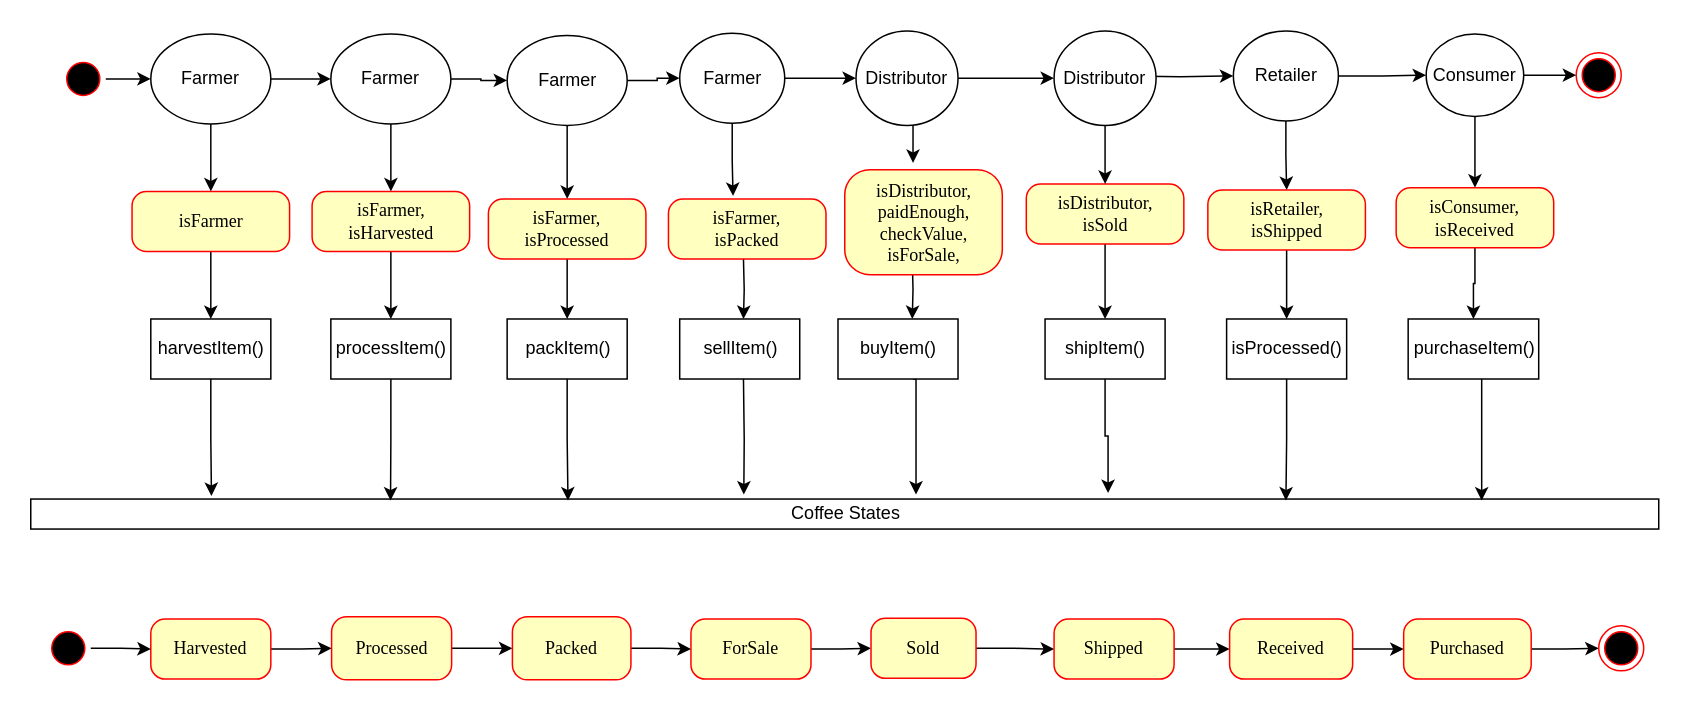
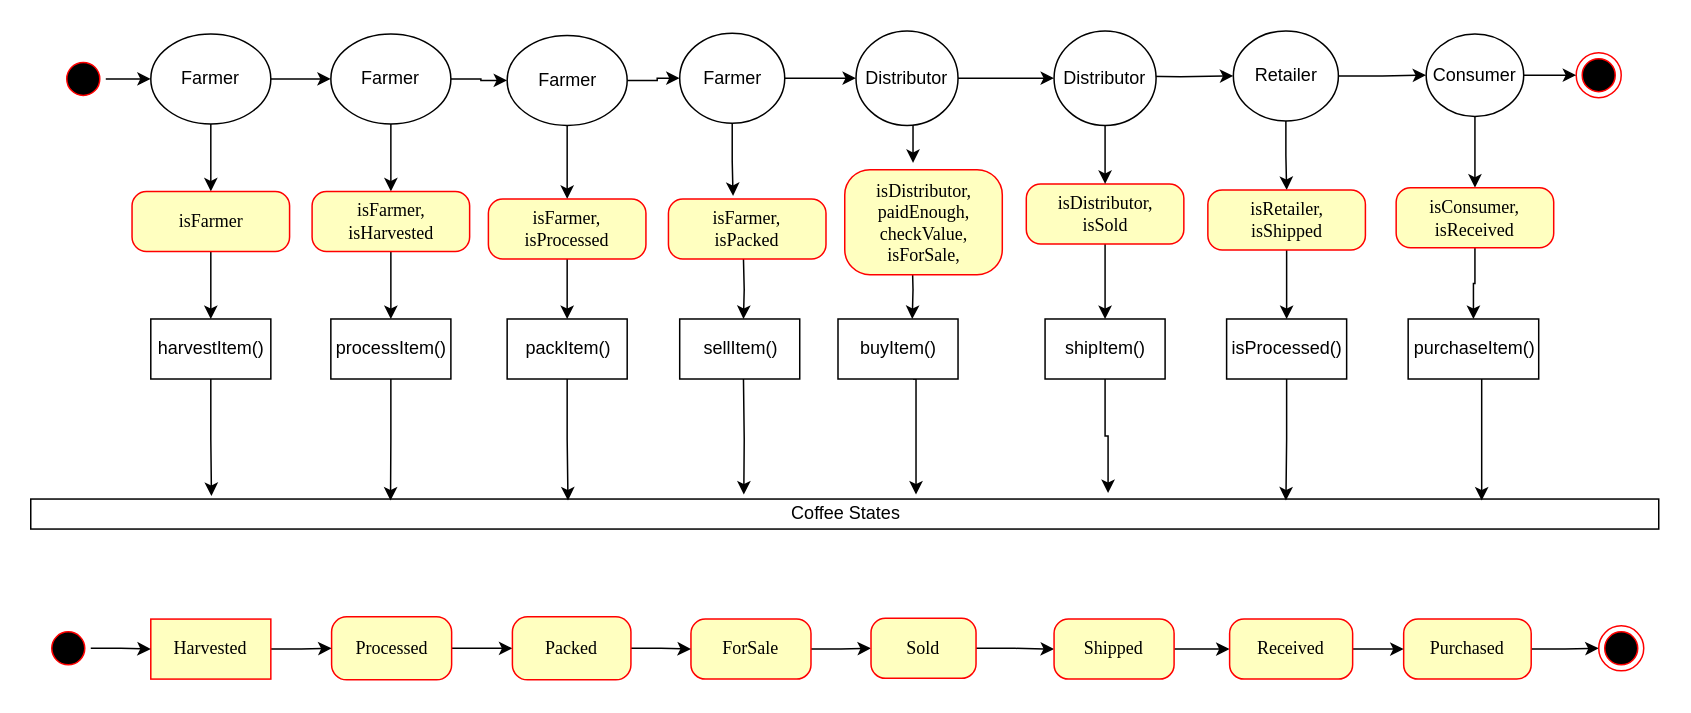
node "Harvested": shape rounded rectangle -> rectangle
